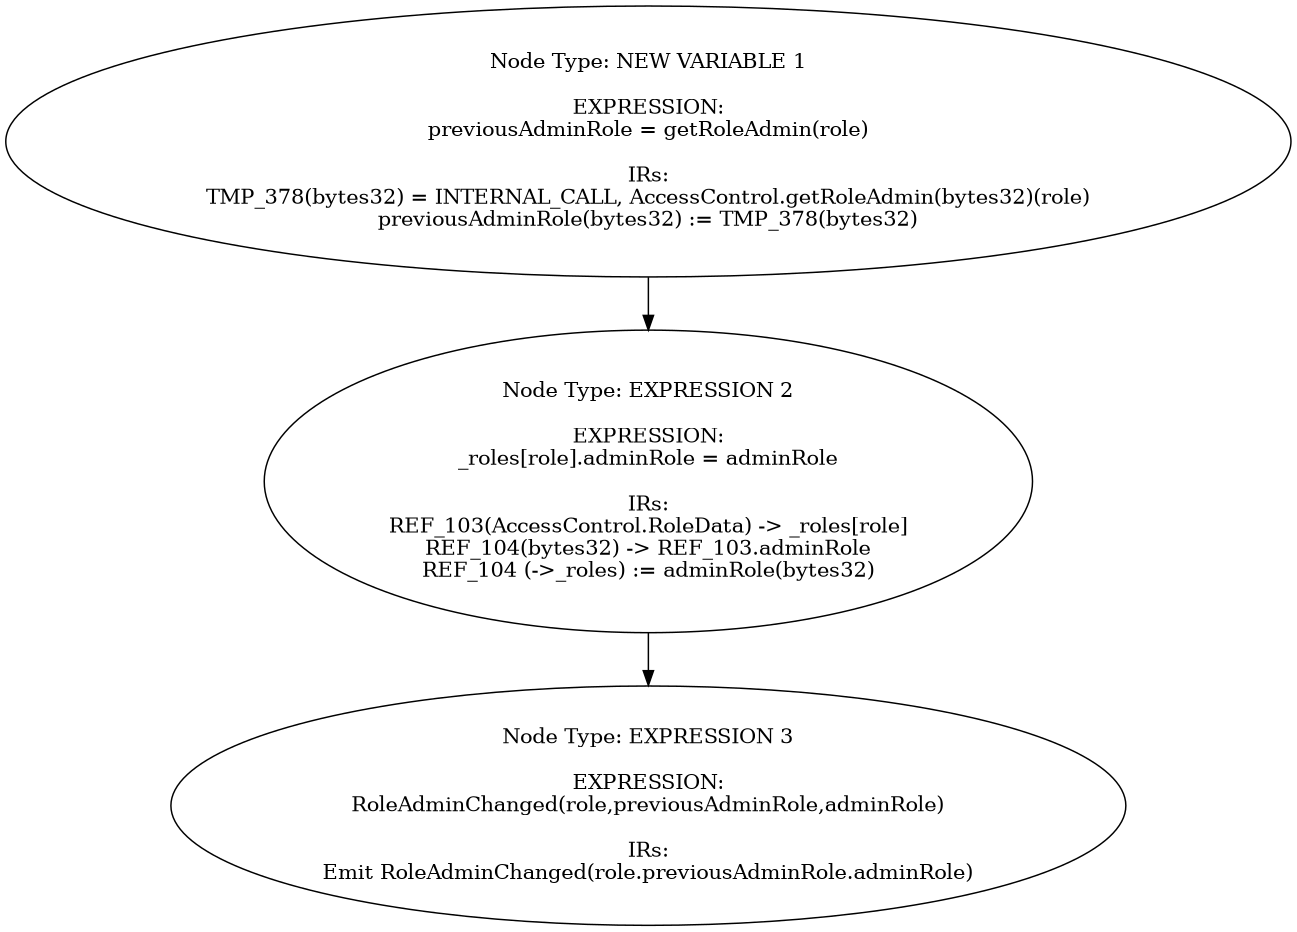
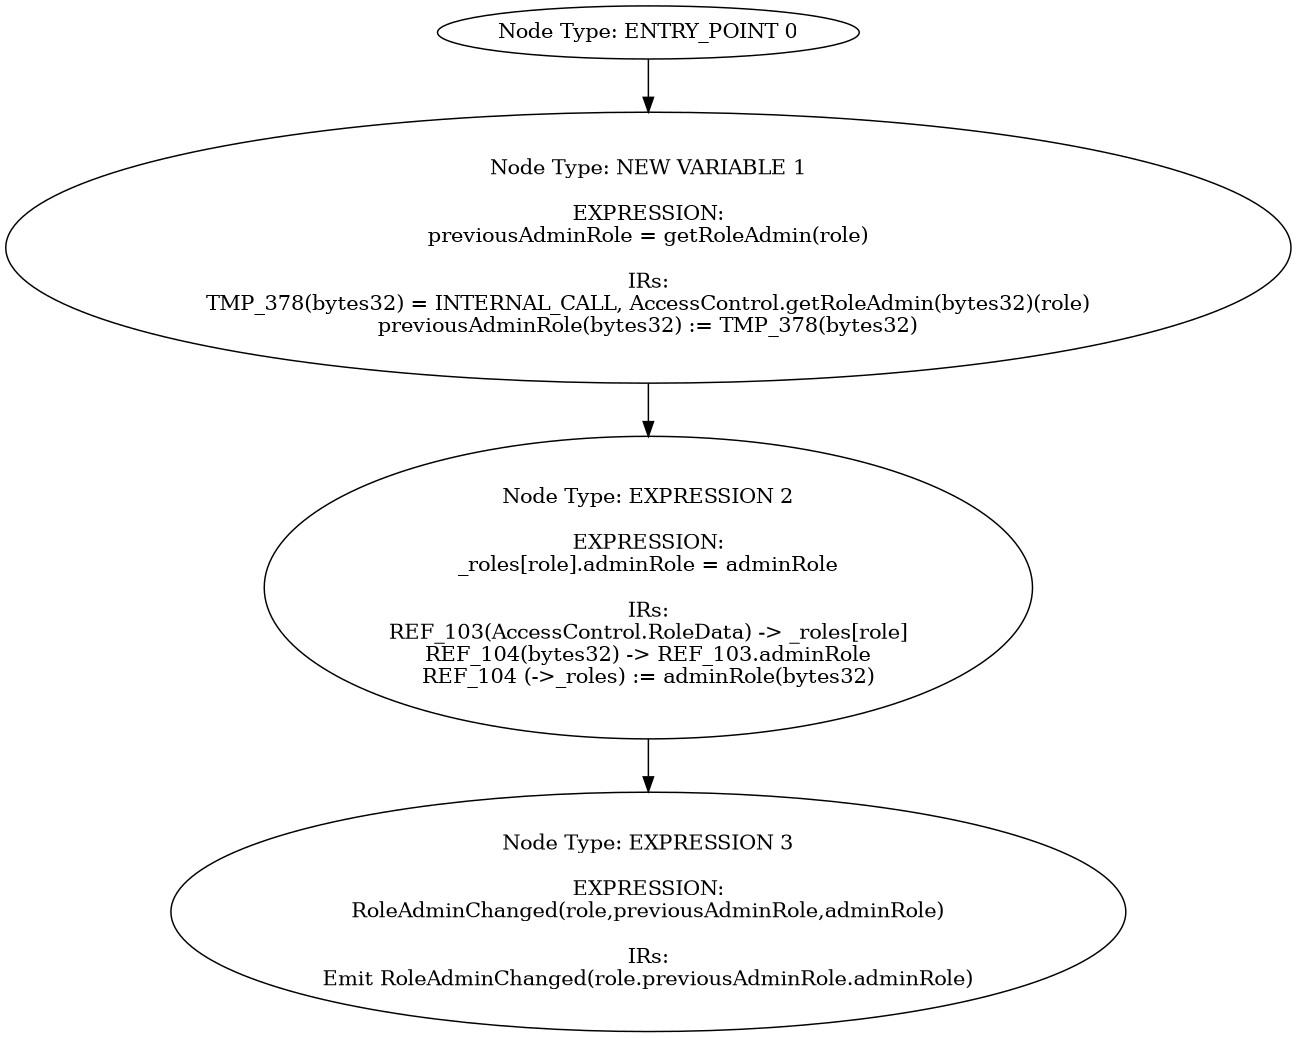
node "Node Type: ENTRY_POINT 0": added
